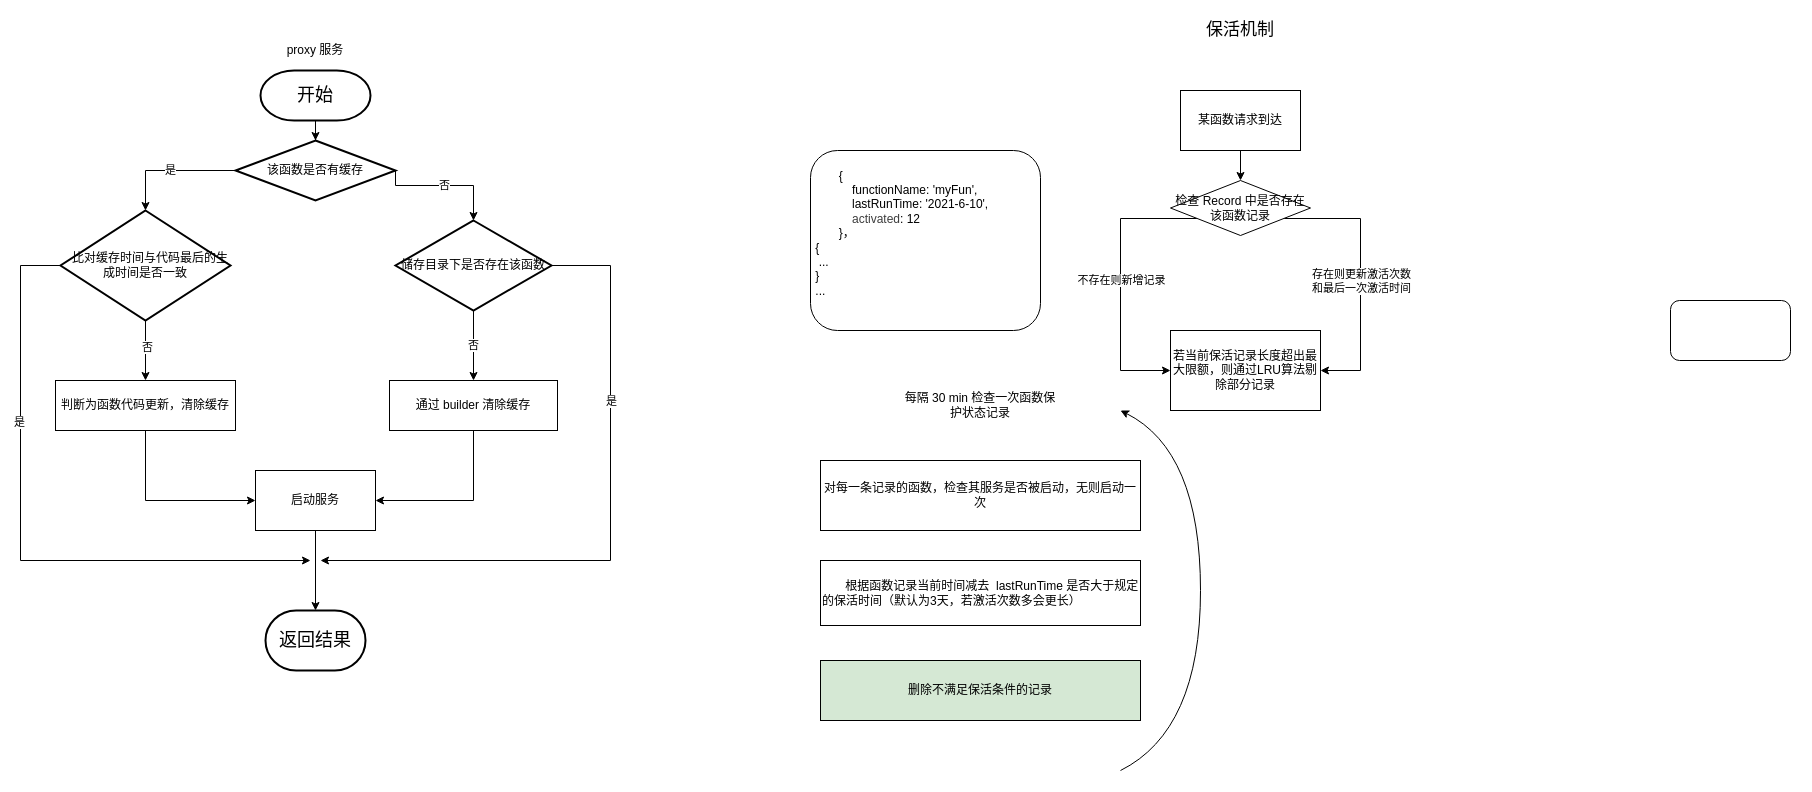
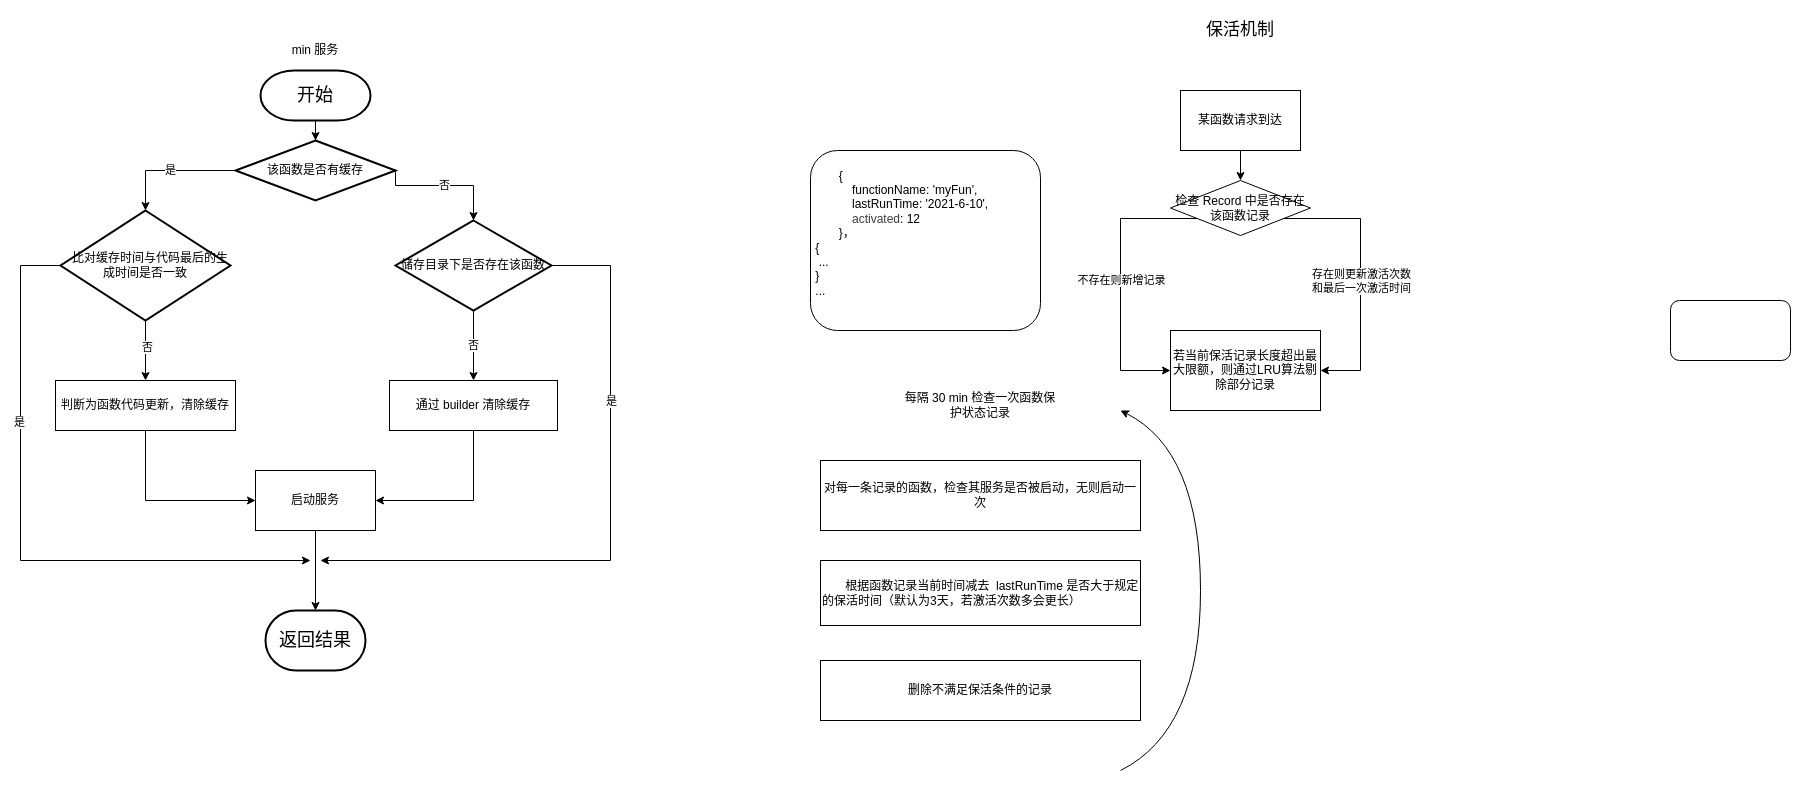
node "proxy 服务": label "proxy 服务" -> "min 服务"
node "删除不满足保活条件的记录": fillcolor #d5e8d4 -> #ffffff
